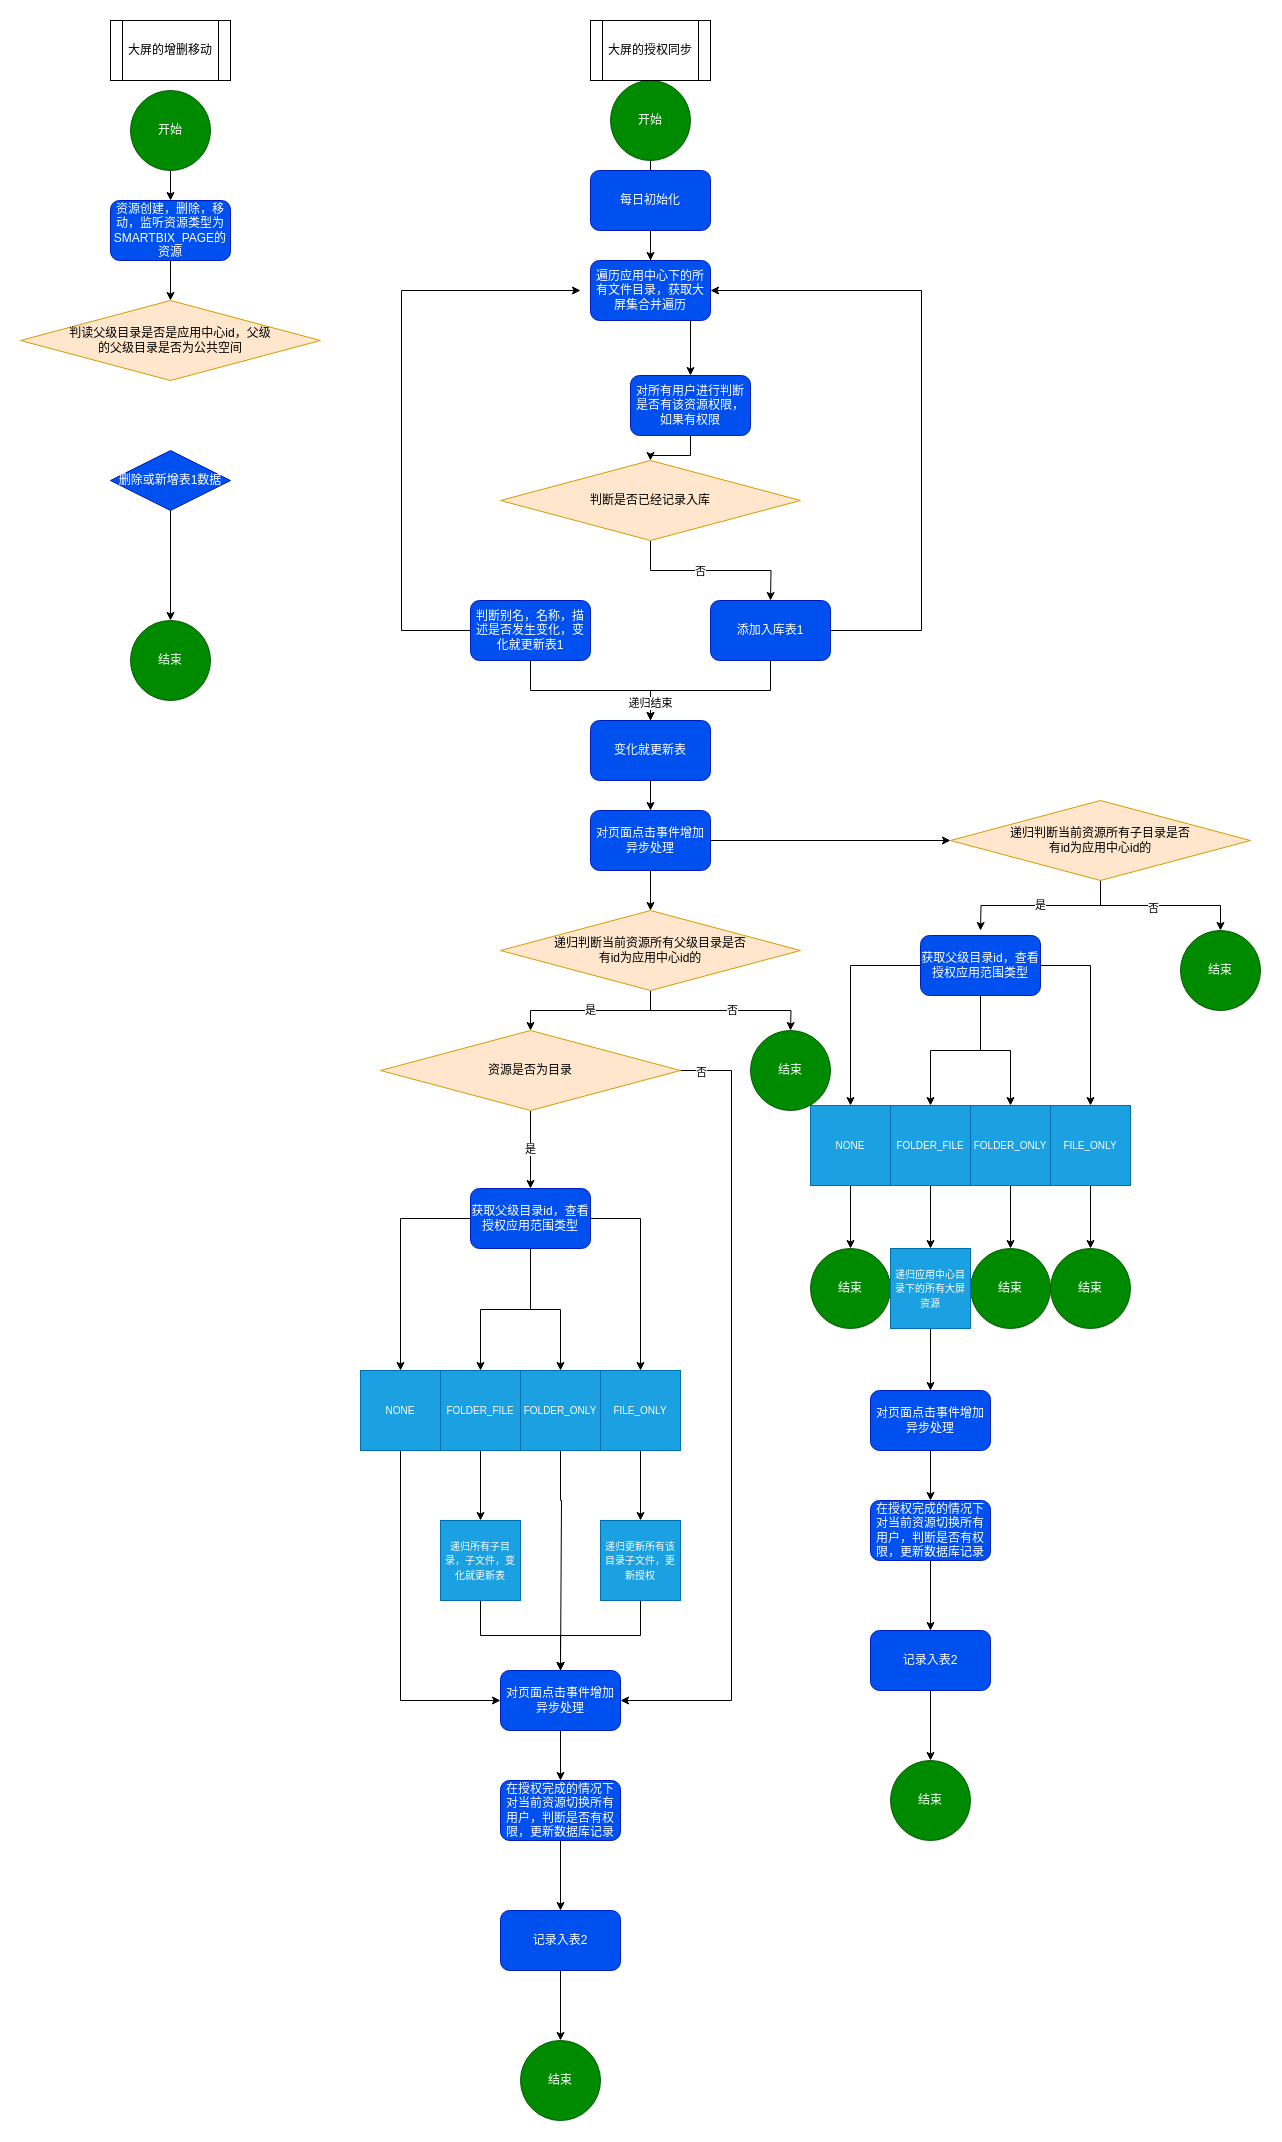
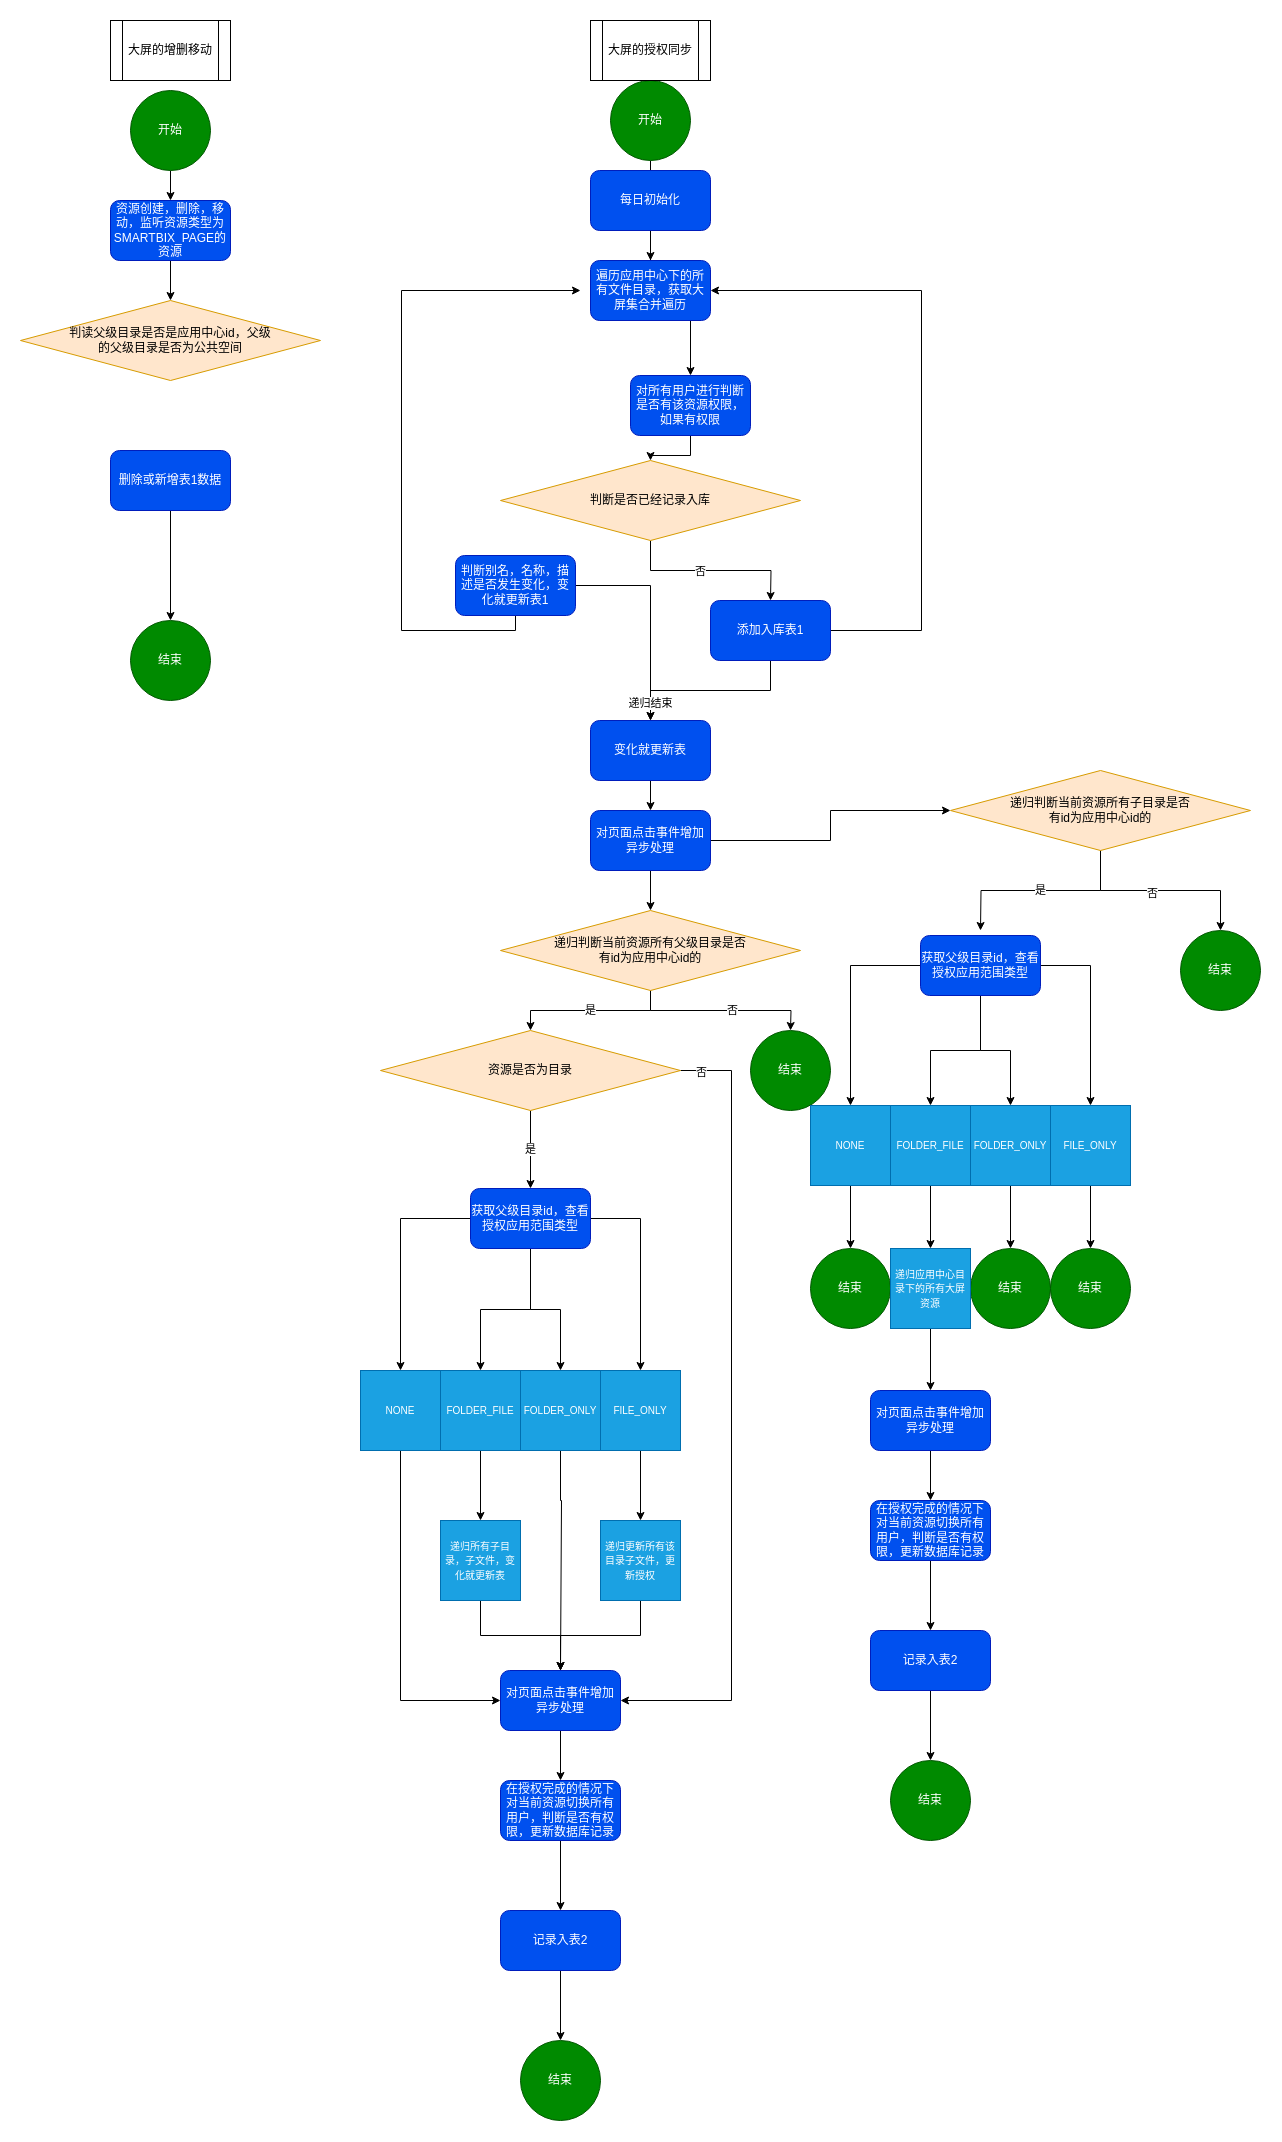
node "删除或新增表1数据": shape diamond -> rounded rectangle
node "判断别名，名称，描述是否发生变化，变化就更新表1": moved (531, 631) -> (516, 586)
node "递归判断当前资源所有子目录是否 有id为应用中心id的": moved (1101, 841) -> (1101, 811)
